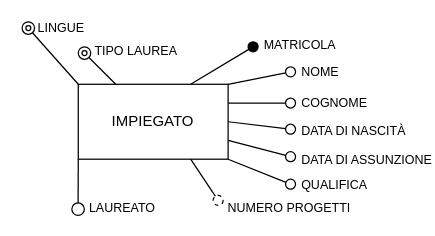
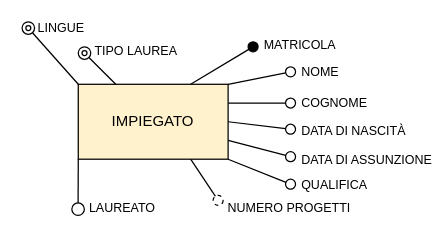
node "IMPIEGATO": fillcolor #ffffff -> #fff2cc
